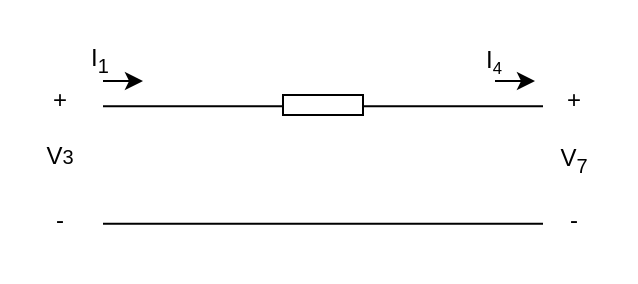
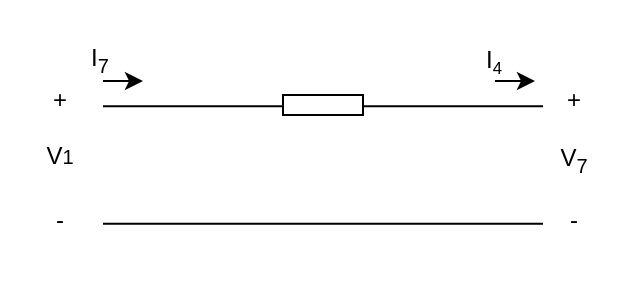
node "I1": label "I1" -> "I7"
node "V3": label "V3" -> "V1"
